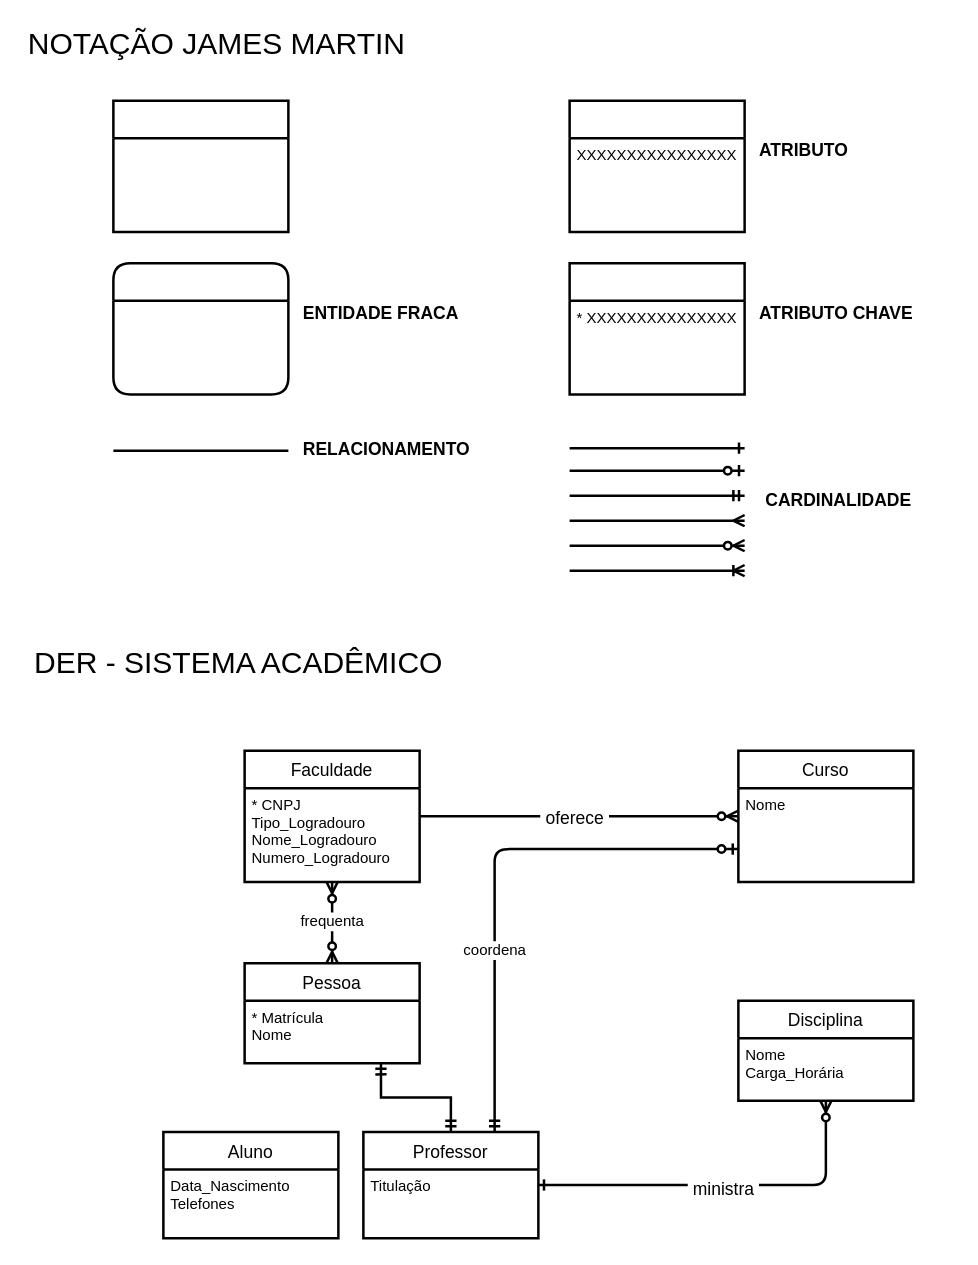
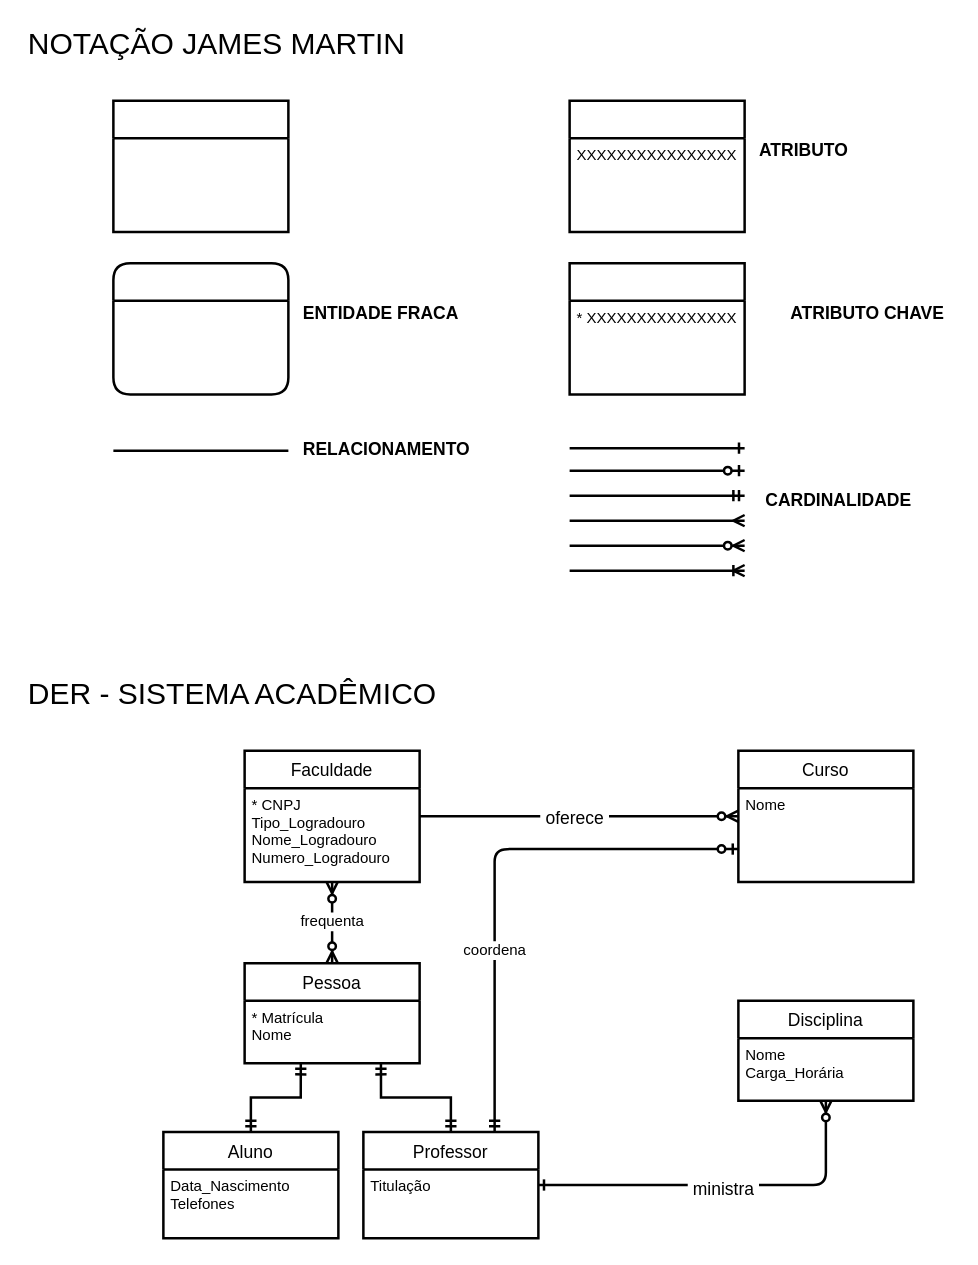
node "ATRIBUTO CHAVE": moved (848, 313) -> (879, 313)
node "DER - SISTEMA ACADÊMICO": moved (251, 663) -> (244, 694)
edge "* Matrícula Nome" -- "Aluno": added
